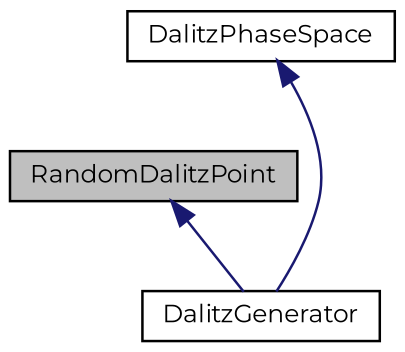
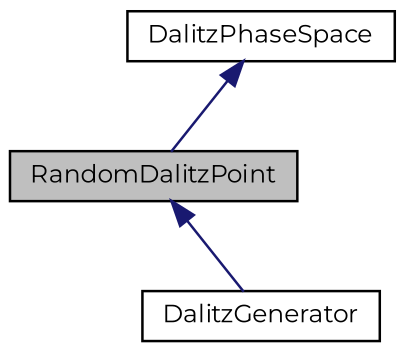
edge "DalitzGenerator" -> "DalitzPhaseSpace": now "RandomDalitzPoint" -> "DalitzPhaseSpace"
